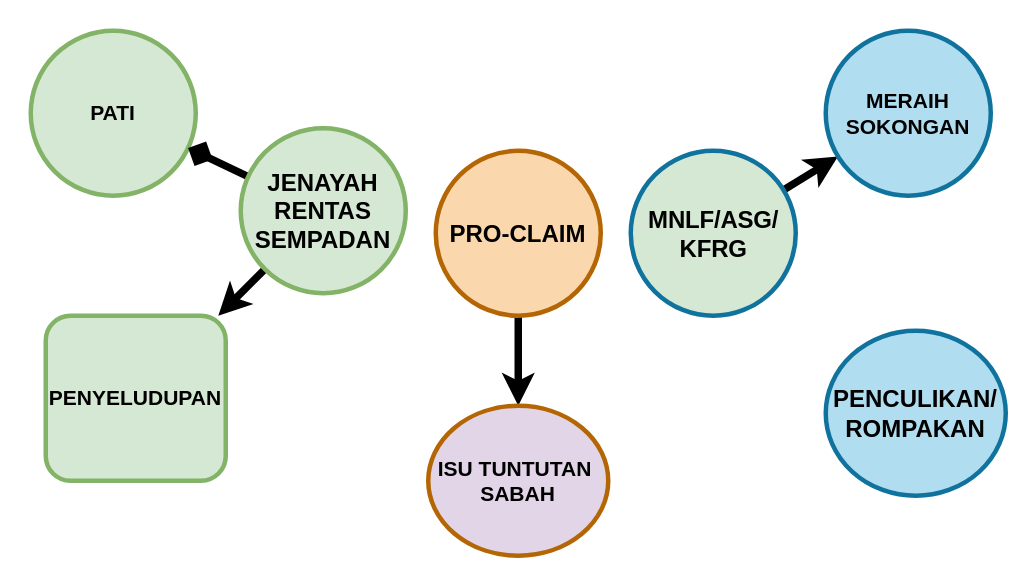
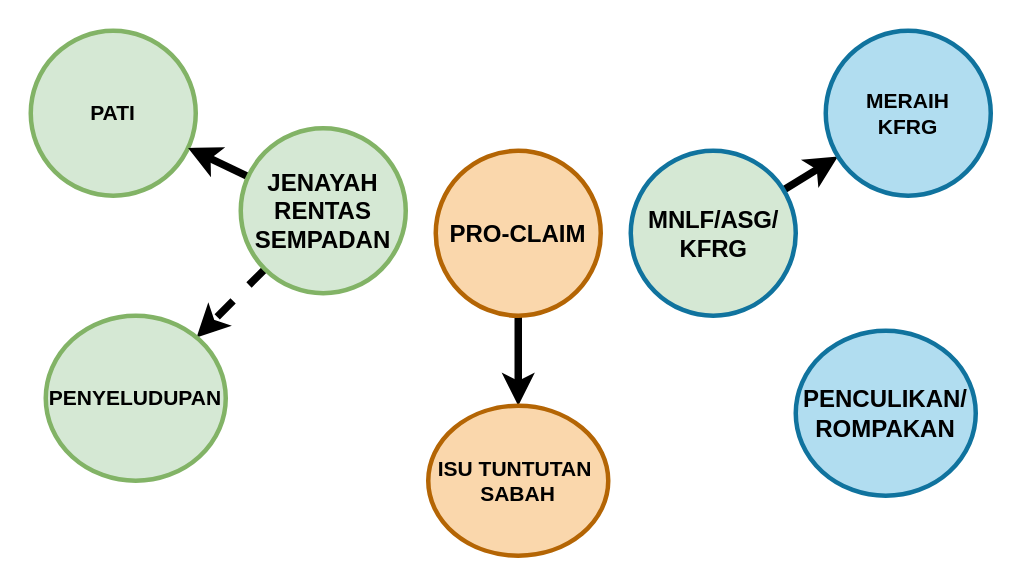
node "MERAIH SOKONGAN": label "MERAIH SOKONGAN" -> "MERAIH KFRG"
edge "JENAYAH RENTAS SEMPADAN" -> "PATI": arrowhead diamond -> classic
edge "JENAYAH RENTAS SEMPADAN" -> "PENYELUDUPAN": style solid -> dashed
node "PENYELUDUPAN": shape rounded rectangle -> ellipse
node "PENCULIKAN/ ROMPAKAN": moved (916, 413) -> (886, 413)
node "ISU TUNTUTAN SABAH": fillcolor #e1d5e7 -> #fad7ac
